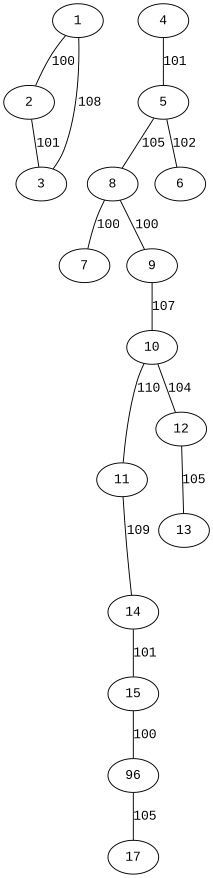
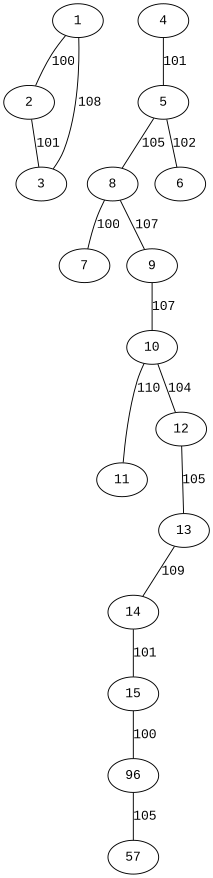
edge "8" -- "9": label "100" -> "107"
edge "11" -- "14": now "13" -- "14"
node "17": label "17" -> "57"
